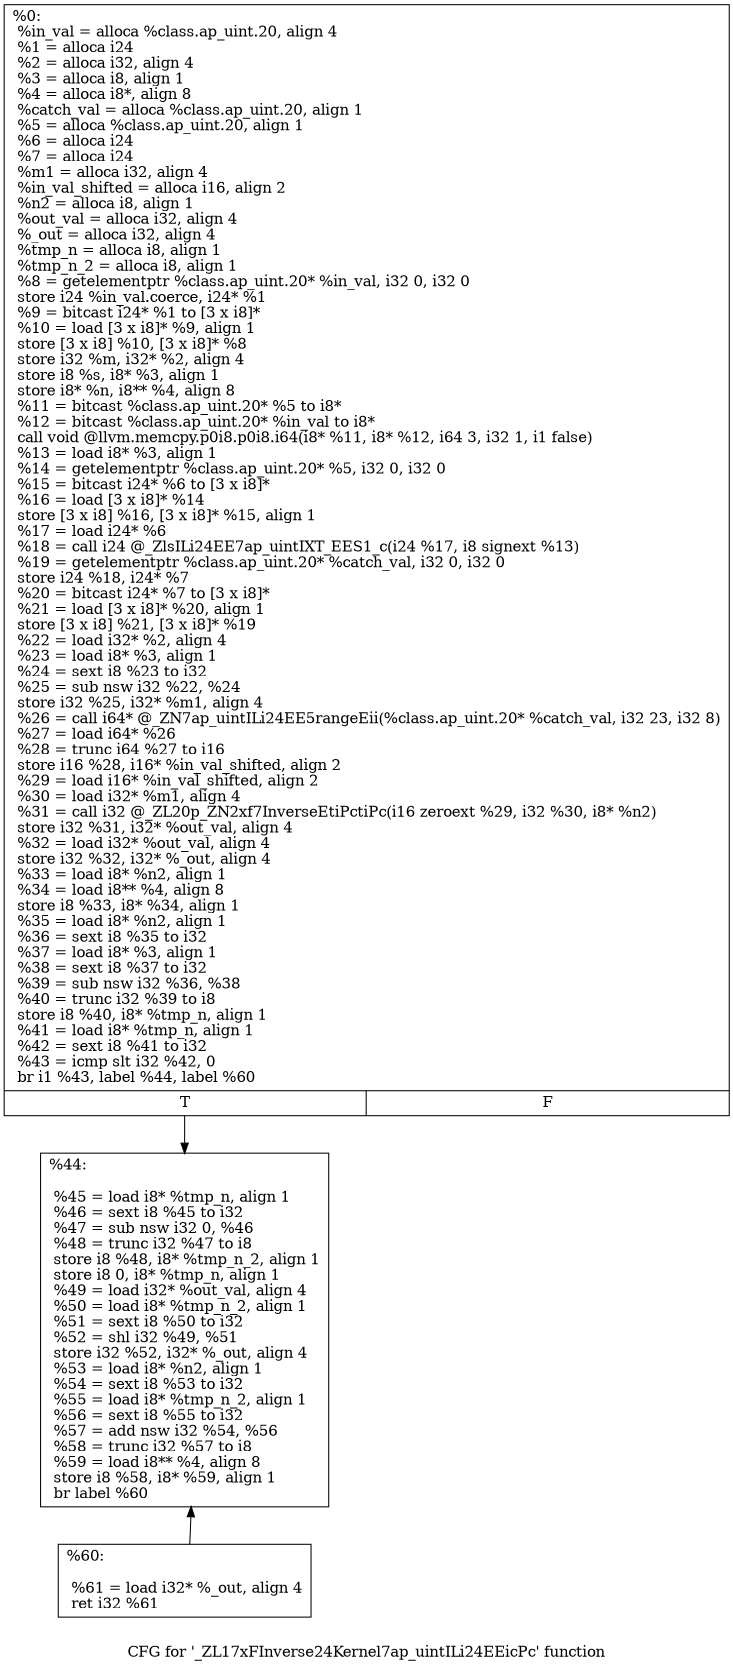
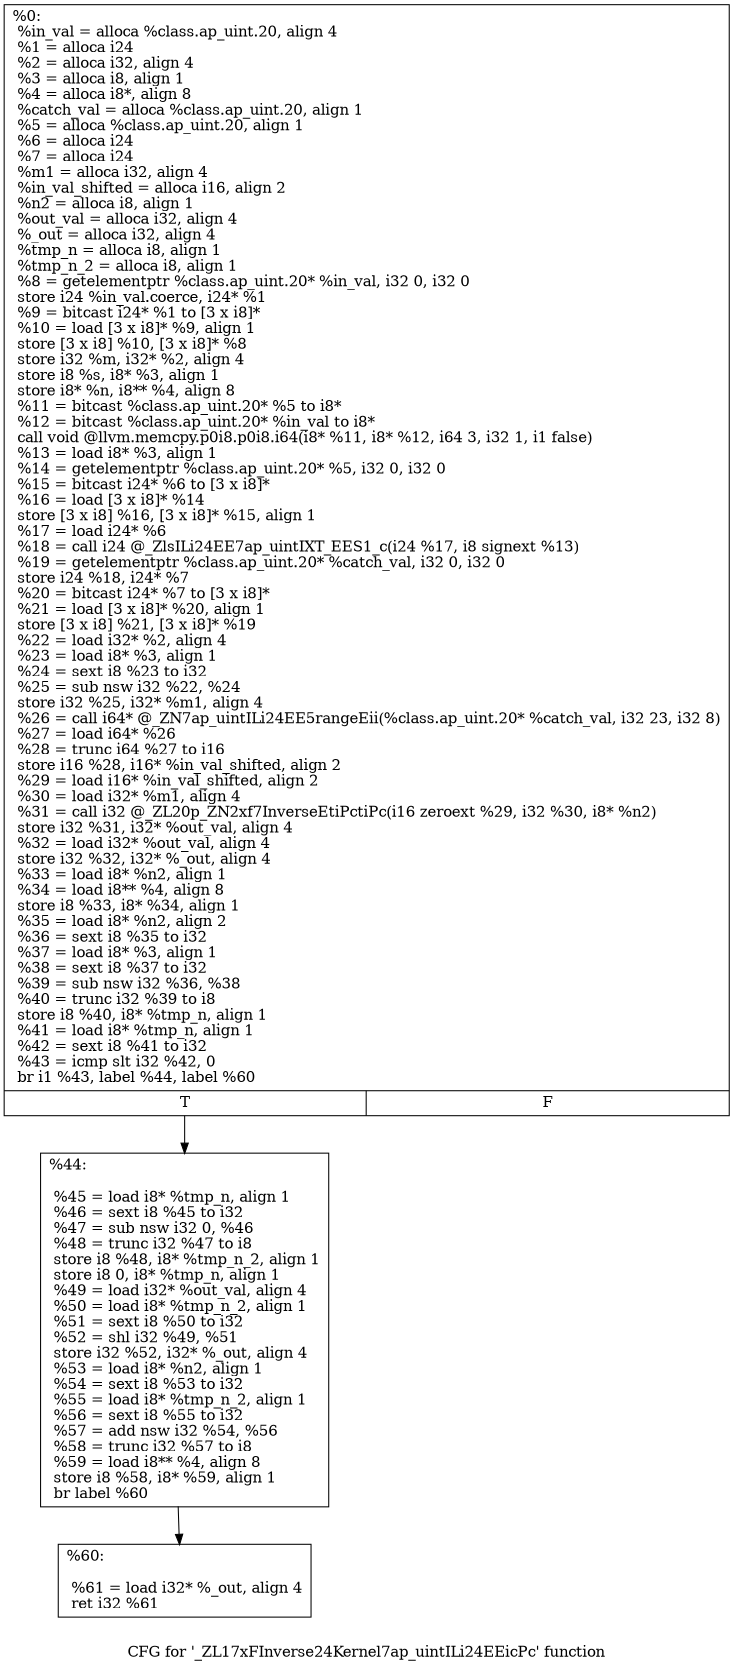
node "%0:": text "%35 = load i8* %n2, align 1" -> "%35 = load i8* %n2, align 2"
edge "%60:" -> "%44:": reversed
